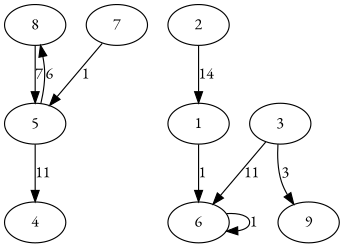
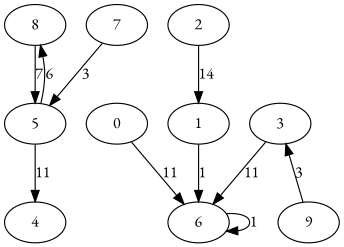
edge "7" -> "5": label "1" -> "3"
node "0": added
edge "3" -> "9": reversed
